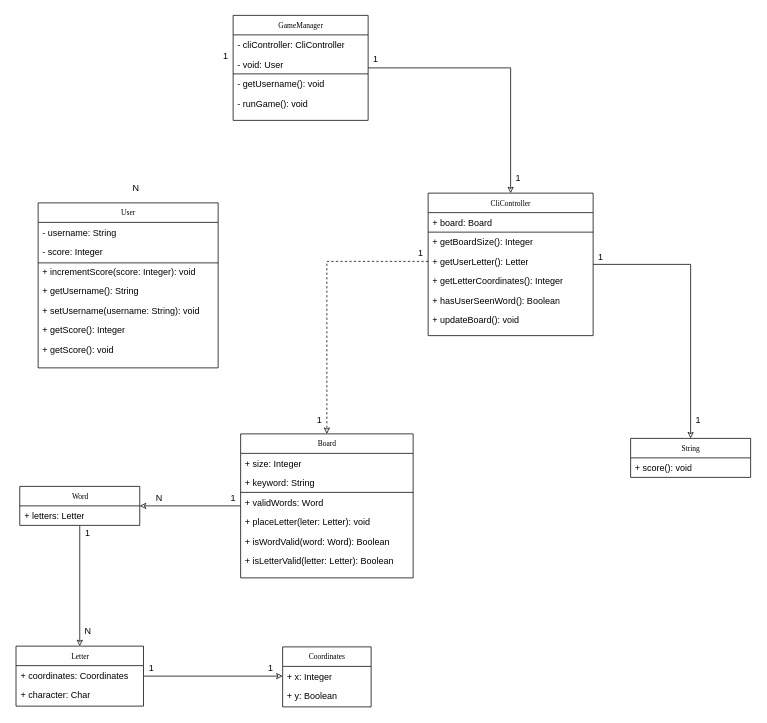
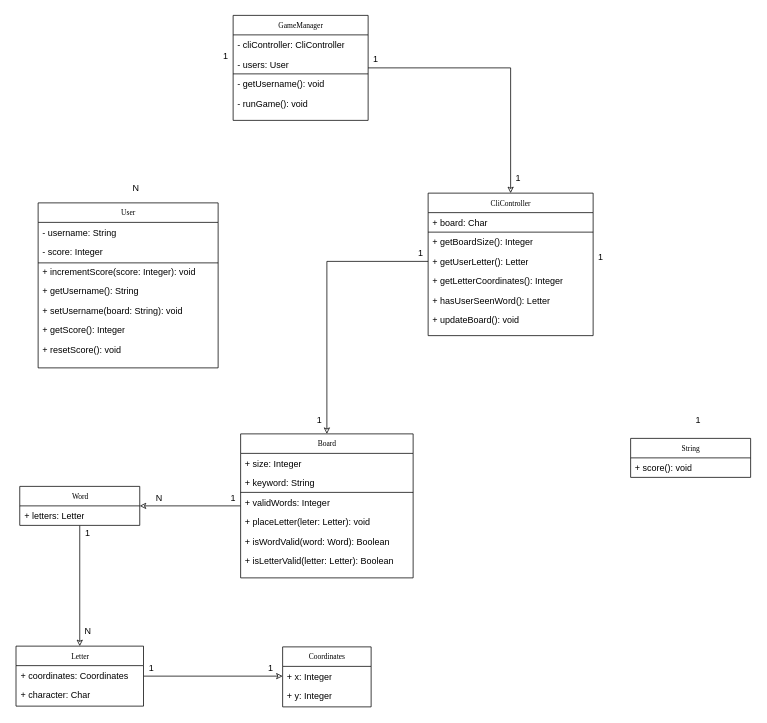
node "- void: User": label "- void: User" -> "- users: User"
node "+ board: Board": label "+ board: Board" -> "+ board: Char"
edge "+ getUserLetter(): Letter" -> "Board": style dashed -> solid
edge "CliController" -> "String": removed
node "+ hasUserSeenWord(): Boolean": label "+ hasUserSeenWord(): Boolean" -> "+ hasUserSeenWord(): Letter"
node "+ setUsername(username: String): void": label "+ setUsername(username: String): void" -> "+ setUsername(board: String): void"
node "+ getScore(): void": label "+ getScore(): void" -> "+ resetScore(): void"
node "+ validWords: Word": label "+ validWords: Word" -> "+ validWords: Integer"
node "+ y: Boolean": label "+ y: Boolean" -> "+ y: Integer"
